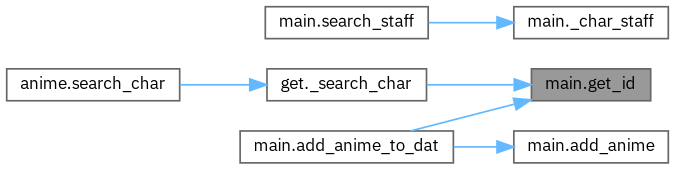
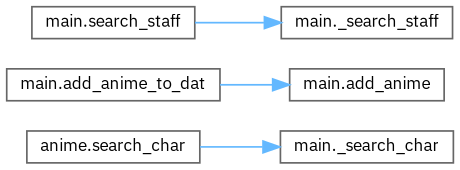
node "main._char_staff": label "main._char_staff" -> "main._search_staff"
node "get._search_char": label "get._search_char" -> "main._search_char"
node "main.get_id": removed
